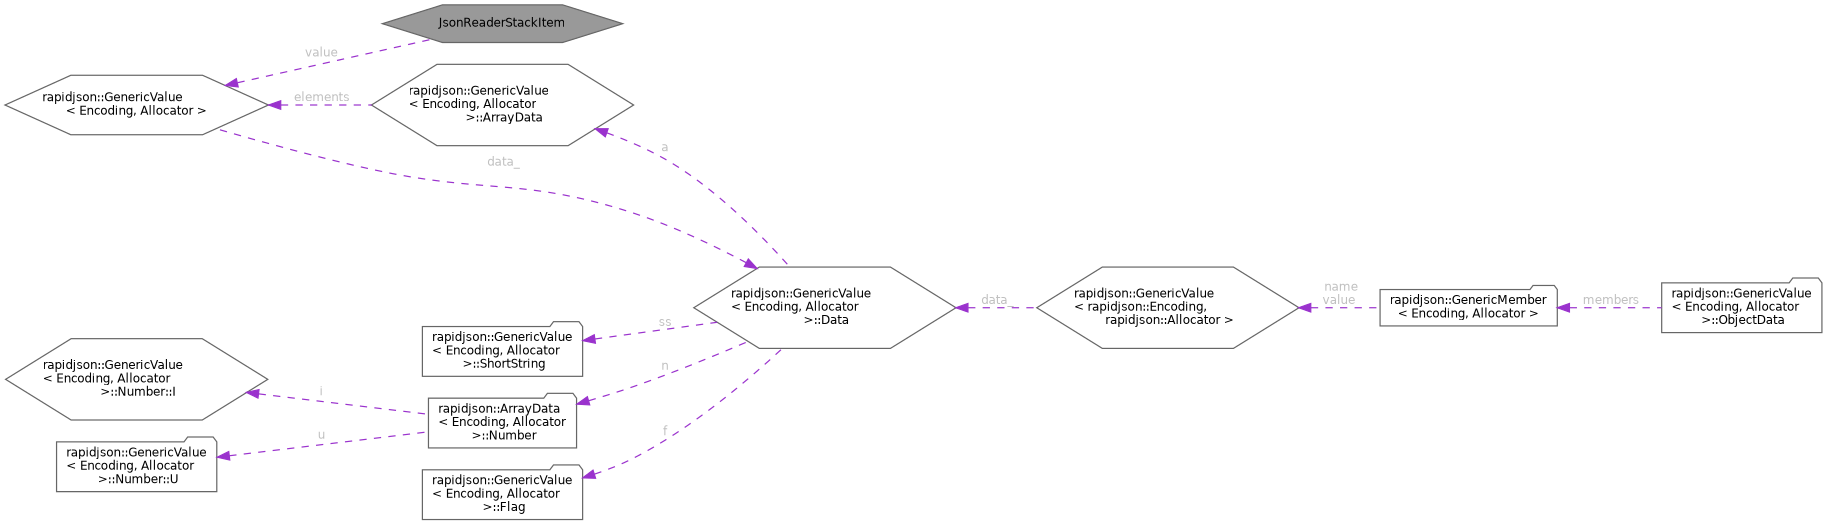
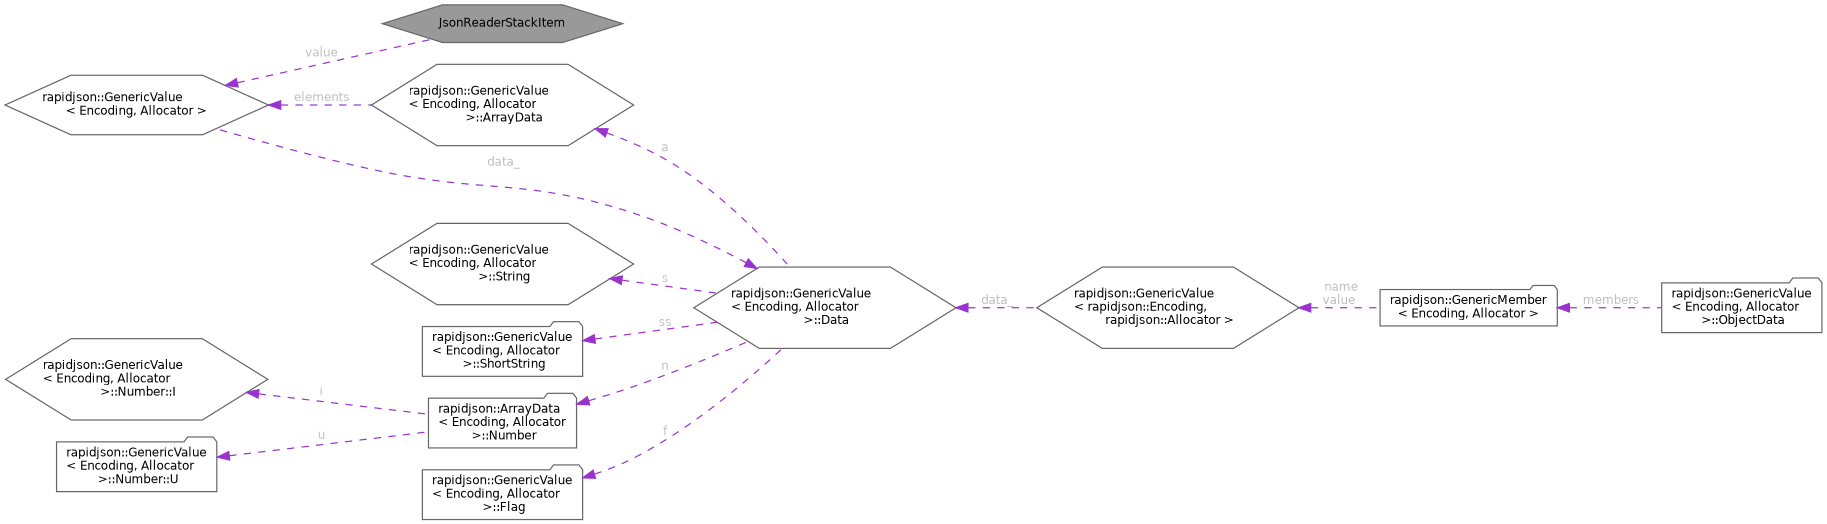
node "rapidjson::GenericValue < Encoding, Allocator >::String": added
